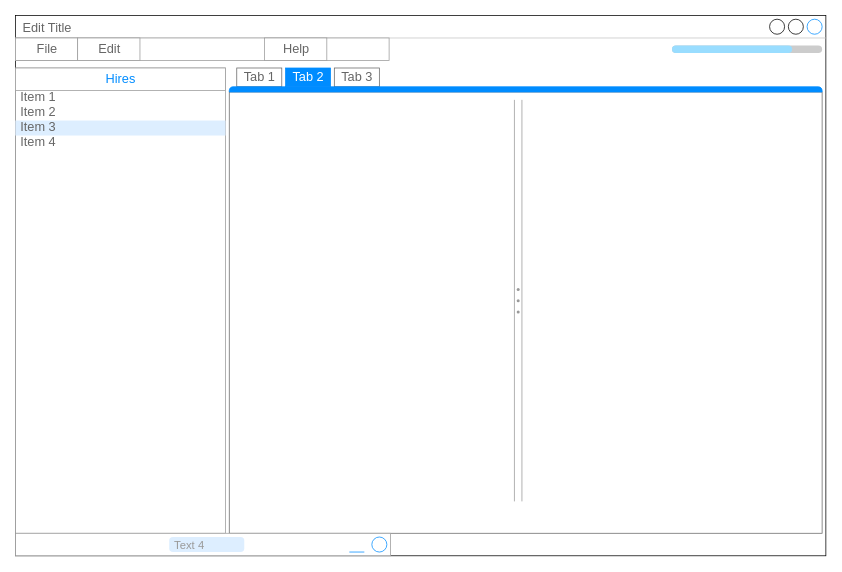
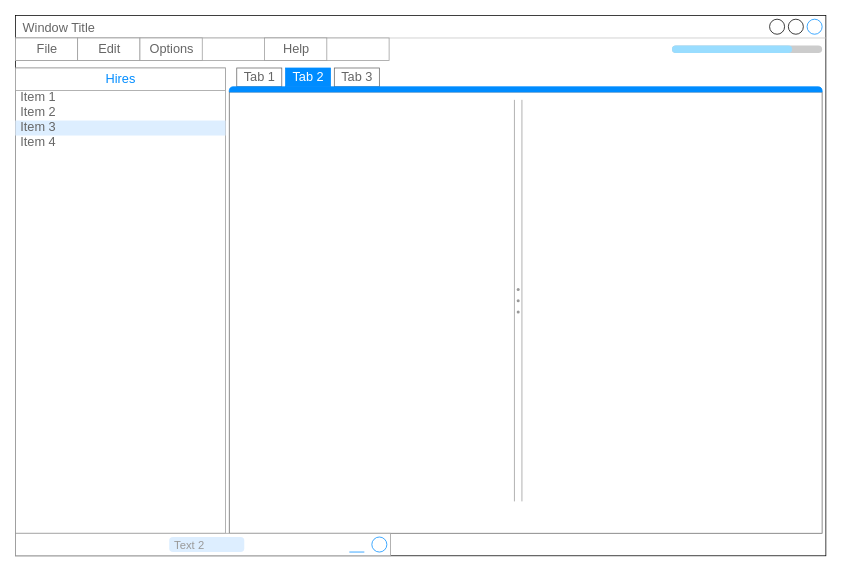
node "Edit Title": label "Edit Title" -> "Window Title"
node "Options": added
node "Text 4": label "Text 4" -> "Text 2"
